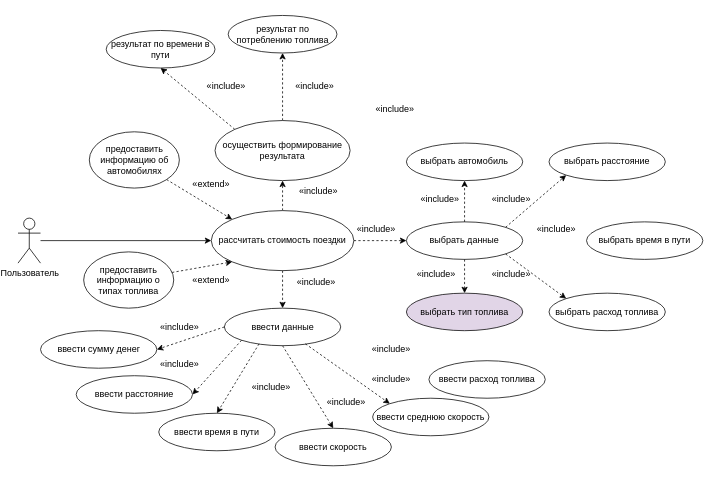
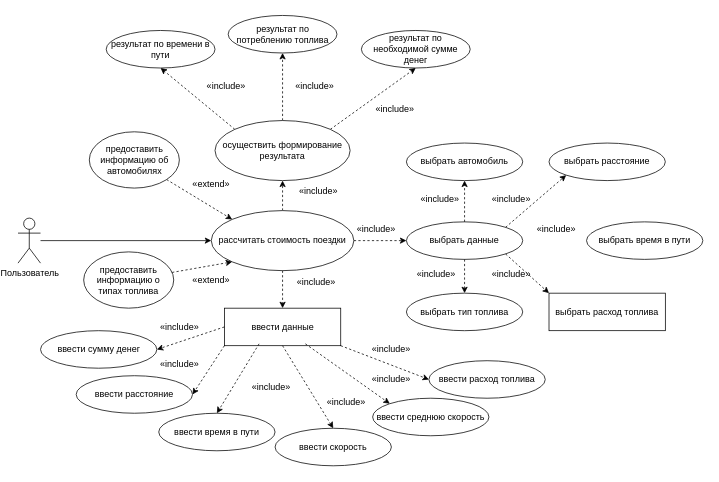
node "результат по необходимой сумме денег": added
edge "осуществить формирование результата" -> "результат по необходимой сумме денег": added
node "выбрать тип топлива": fillcolor #e1d5e7 -> #ffffff
node "выбрать расход топлива": shape ellipse -> rectangle
node "ввести данные": shape ellipse -> rectangle
edge "ввести данные" -> "ввести расход топлива": added
